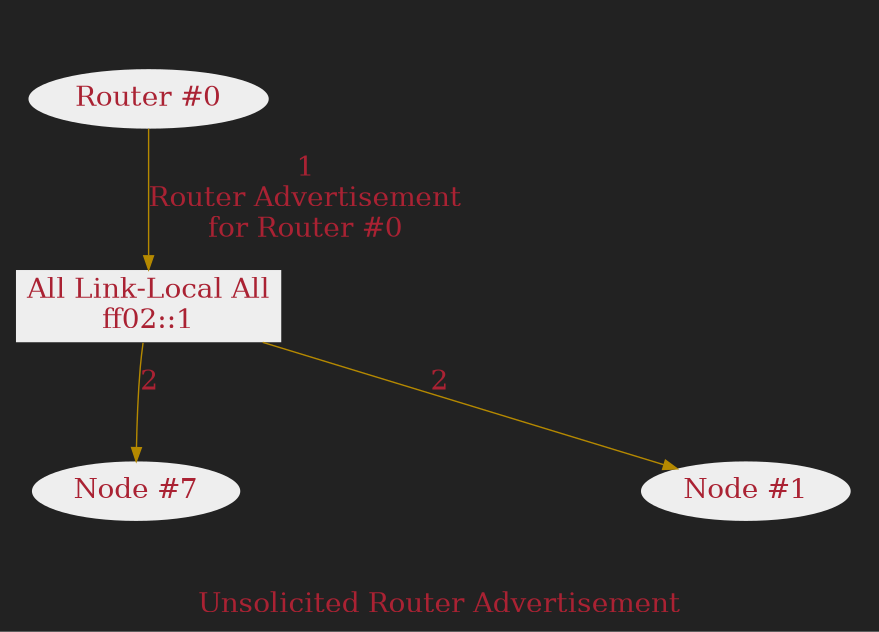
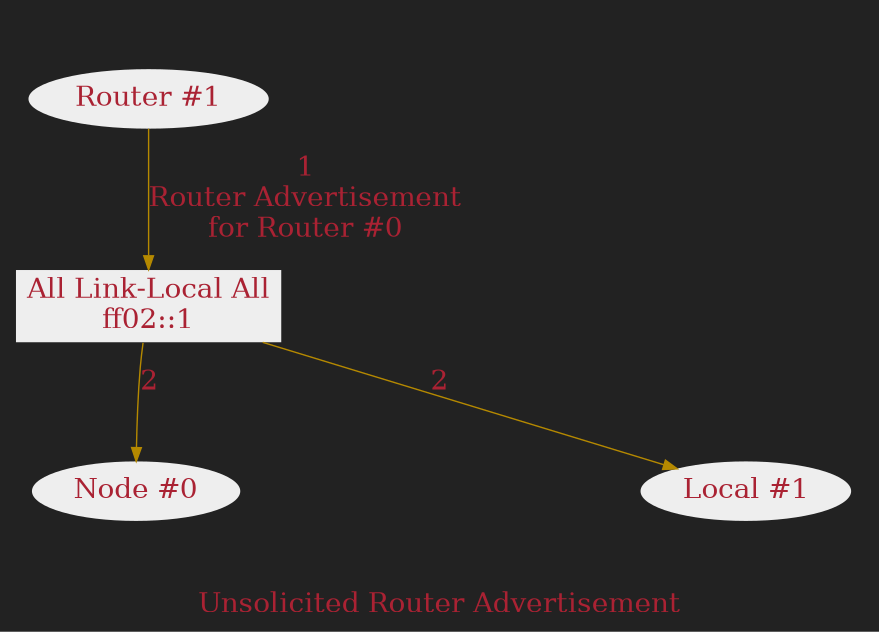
node "Router #0": label "Router #0" -> "Router #1"
node "Node #7": label "Node #7" -> "Node #0"
node "Node #1": label "Node #1" -> "Local #1"
